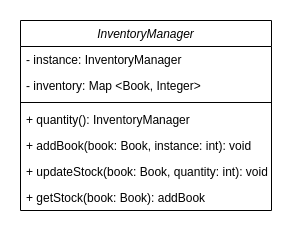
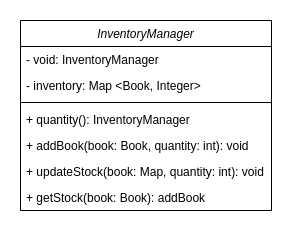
node "- instance: InventoryManager": label "- instance: InventoryManager" -> "- void: InventoryManager"
node "+ addBook(book: Book, instance: int): void": label "+ addBook(book: Book, instance: int): void" -> "+ addBook(book: Book, quantity: int): void"
node "+ updateStock(book: Book, quantity: int): void": label "+ updateStock(book: Book, quantity: int): void" -> "+ updateStock(book: Map, quantity: int): void"
